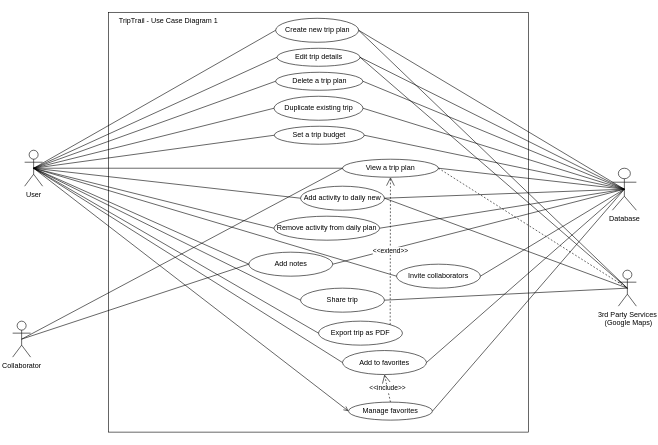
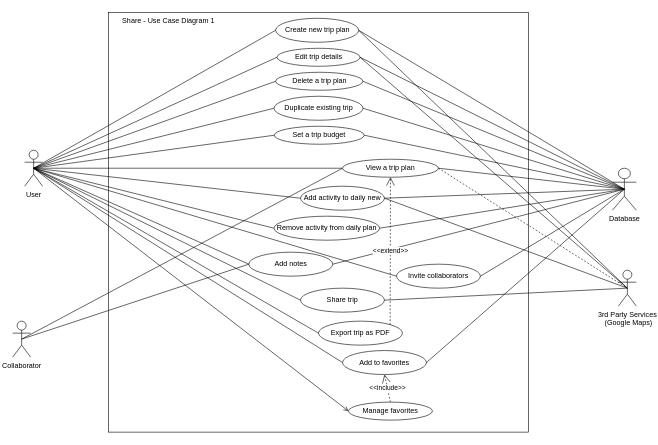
node "TripTrail - Use Case Diagram 1": label "TripTrail - Use Case Diagram 1" -> "Share - Use Case Diagram 1"
edge "Database" -- "Manage favorites": removed
